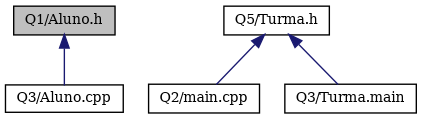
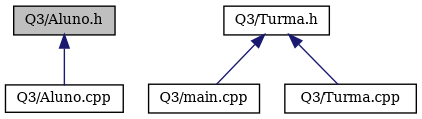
node "Q1/Aluno.h": label "Q1/Aluno.h" -> "Q3/Aluno.h"
node "Q5/Turma.h": label "Q5/Turma.h" -> "Q3/Turma.h"
node "Q2/main.cpp": label "Q2/main.cpp" -> "Q3/main.cpp"
node "Q3/Turma.main": label "Q3/Turma.main" -> "Q3/Turma.cpp"
